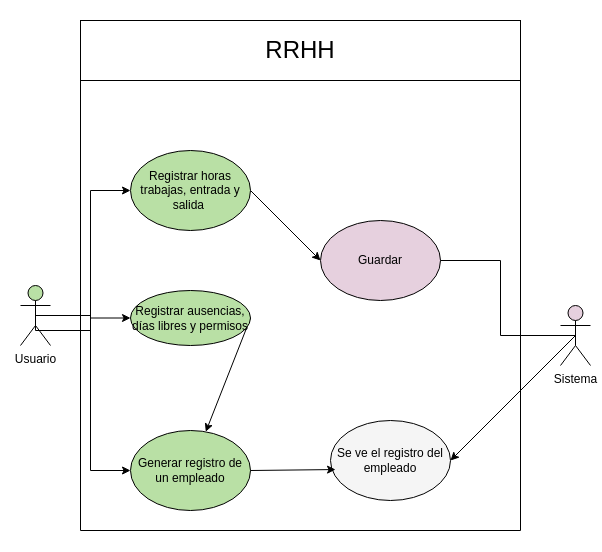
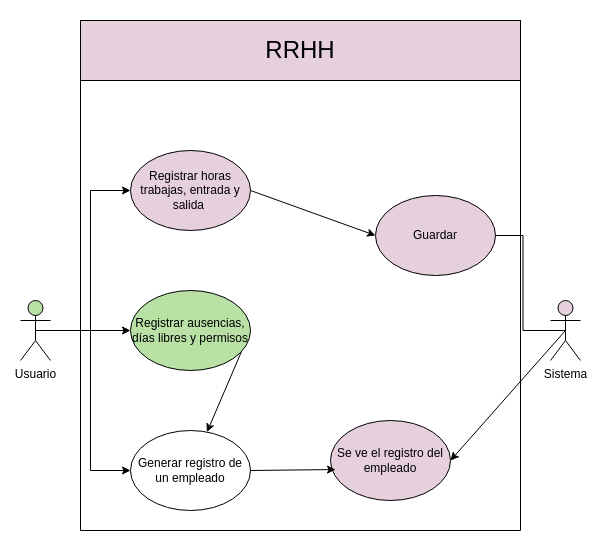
node "RRHH": fillcolor #ffffff -> #e6d0de
node "Registrar horas trabajas, entrada y salida": fillcolor #b9e0a5 -> #e6d0de
node "Guardar": moved (381, 261) -> (436, 236)
node "Usuario": moved (36, 316) -> (36, 331)
node "Registrar ausencias, días libres y permisos": size 120x55 -> 120x80
node "Sistema": moved (576, 336) -> (566, 331)
node "Se ve el registro del empleado": fillcolor #f5f5f5 -> #e6d0de
node "Generar registro de un empleado": fillcolor #b9e0a5 -> #ffffff
